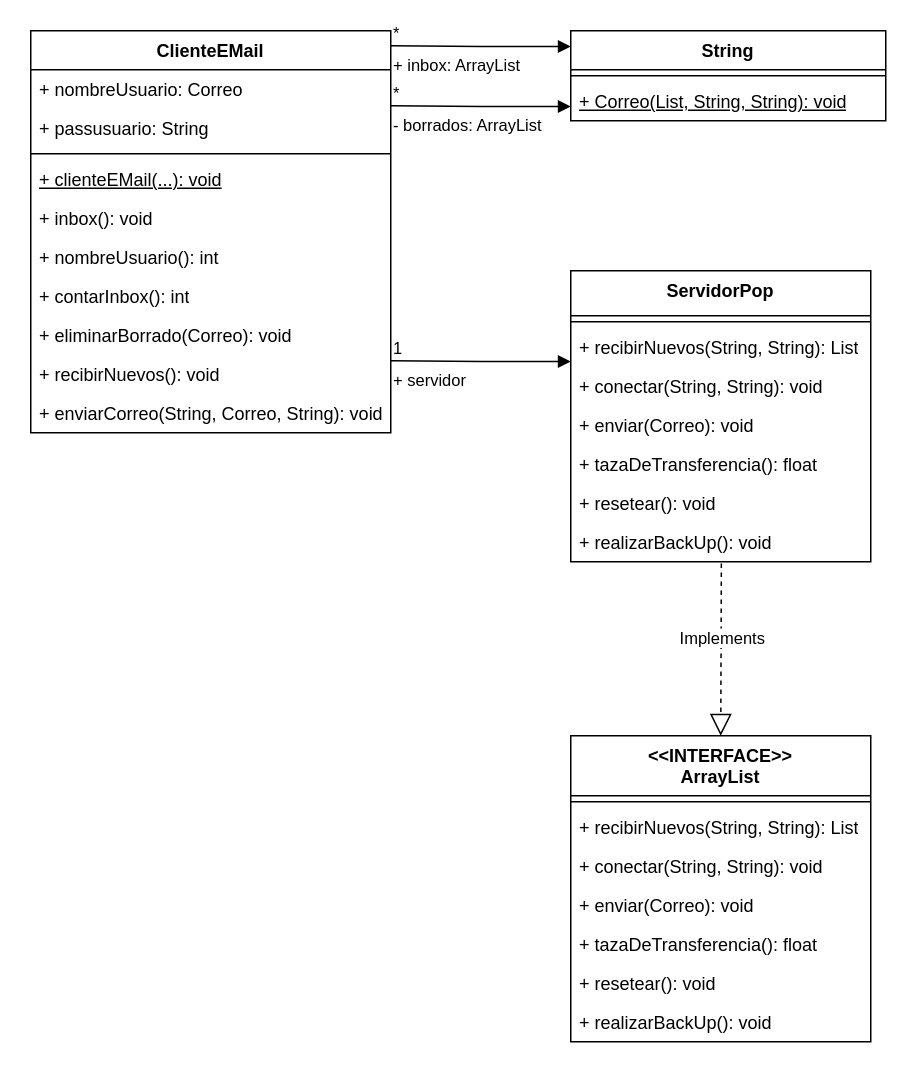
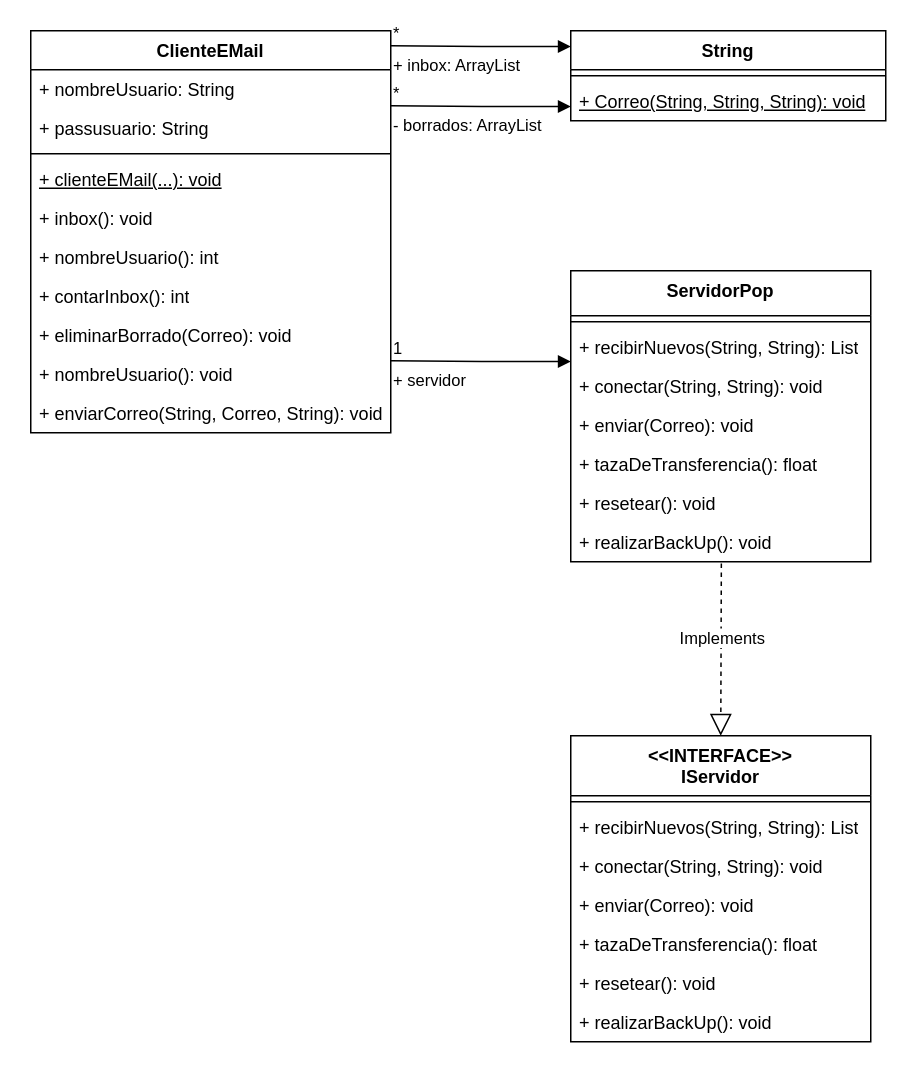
node "+ nombreUsuario: Correo": label "+ nombreUsuario: Correo" -> "+ nombreUsuario: String"
node "+ Correo(List, String, String): void": label "+ Correo(List, String, String): void" -> "+ Correo(String, String, String): void"
node "+ recibirNuevos(): void": label "+ recibirNuevos(): void" -> "+ nombreUsuario(): void"
node "<<INTERFACE>> ArrayList": label "<<INTERFACE>> ArrayList" -> "<<INTERFACE>> IServidor"
